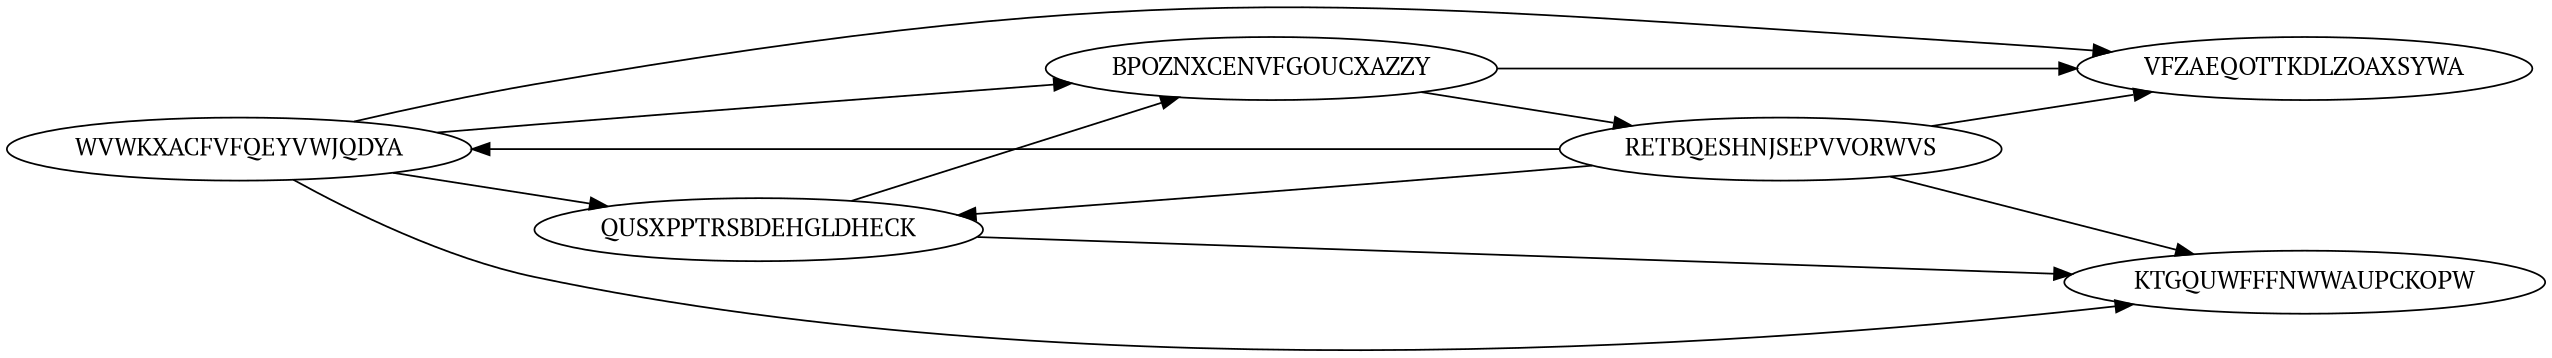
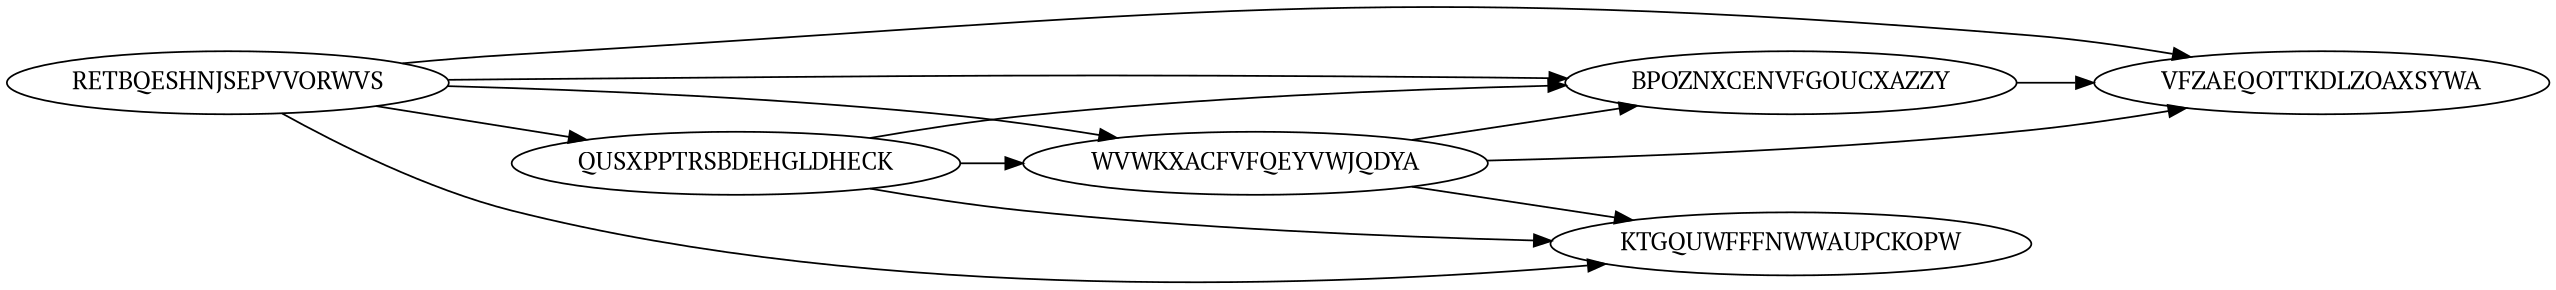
edge "BPOZNXCENVFGOUCXAZZY" -> "RETBQESHNJSEPVVORWVS": reversed
edge "WVWKXACFVFQEYVWJQDYA" -> "QUSXPPTRSBDEHGLDHECK": reversed
